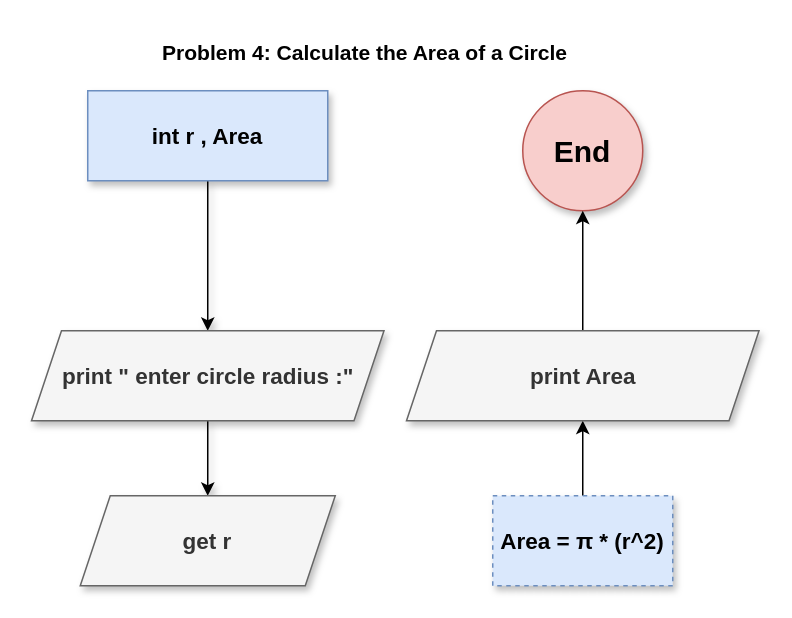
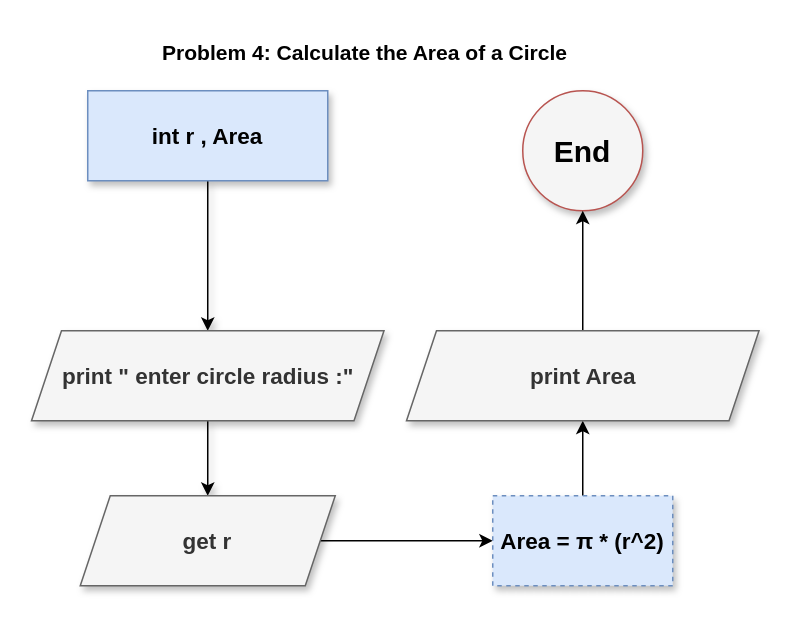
node "End": fillcolor #f8cecc -> #f5f5f5
edge "get r" -> "Area = π * (r^2)": added
